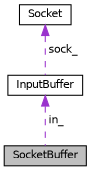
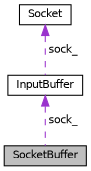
edge "SocketBuffer" -> "InputBuffer": label " in_" -> " sock_"
